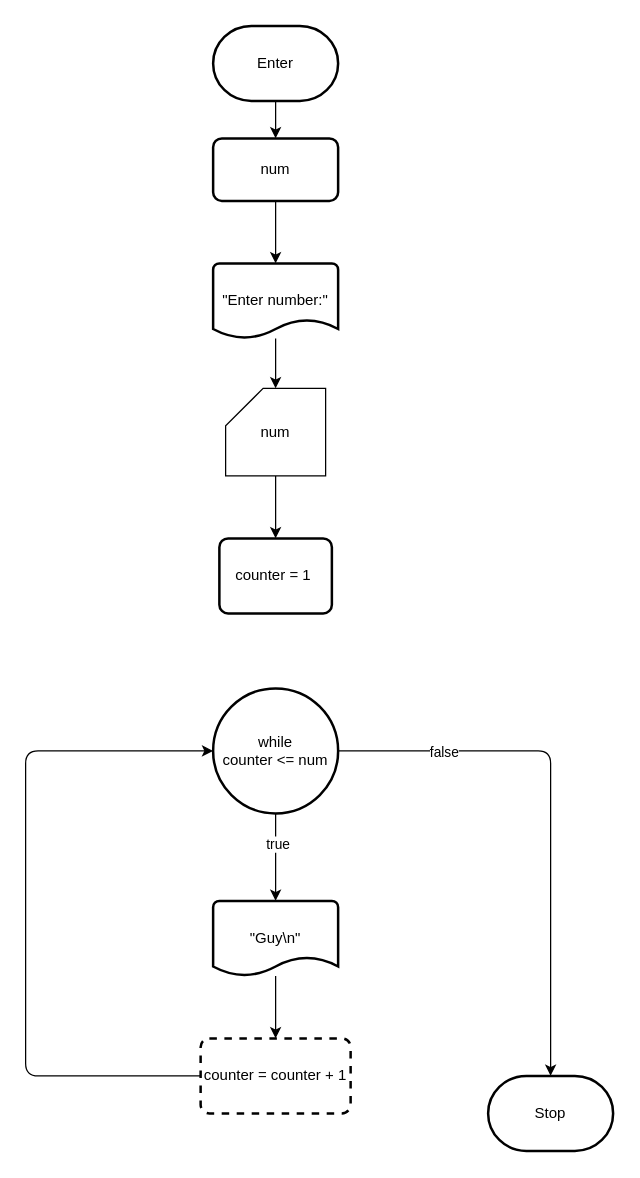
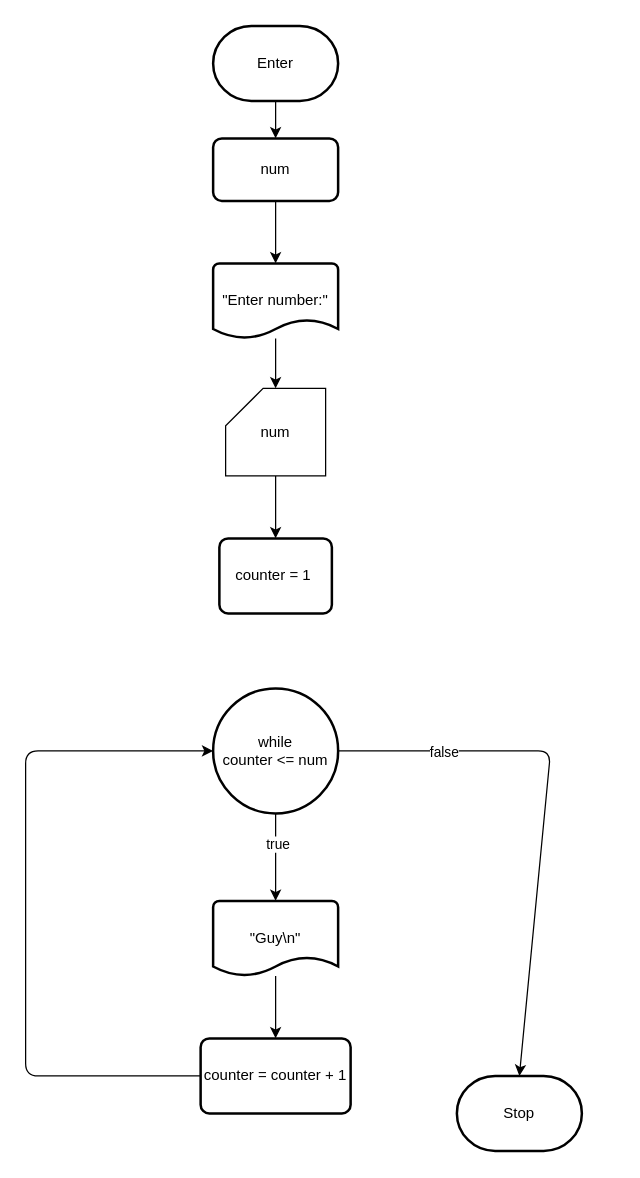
node "counter = counter + 1": style dashed -> solid
node "Stop": moved (551, 1113) -> (519, 1113)
